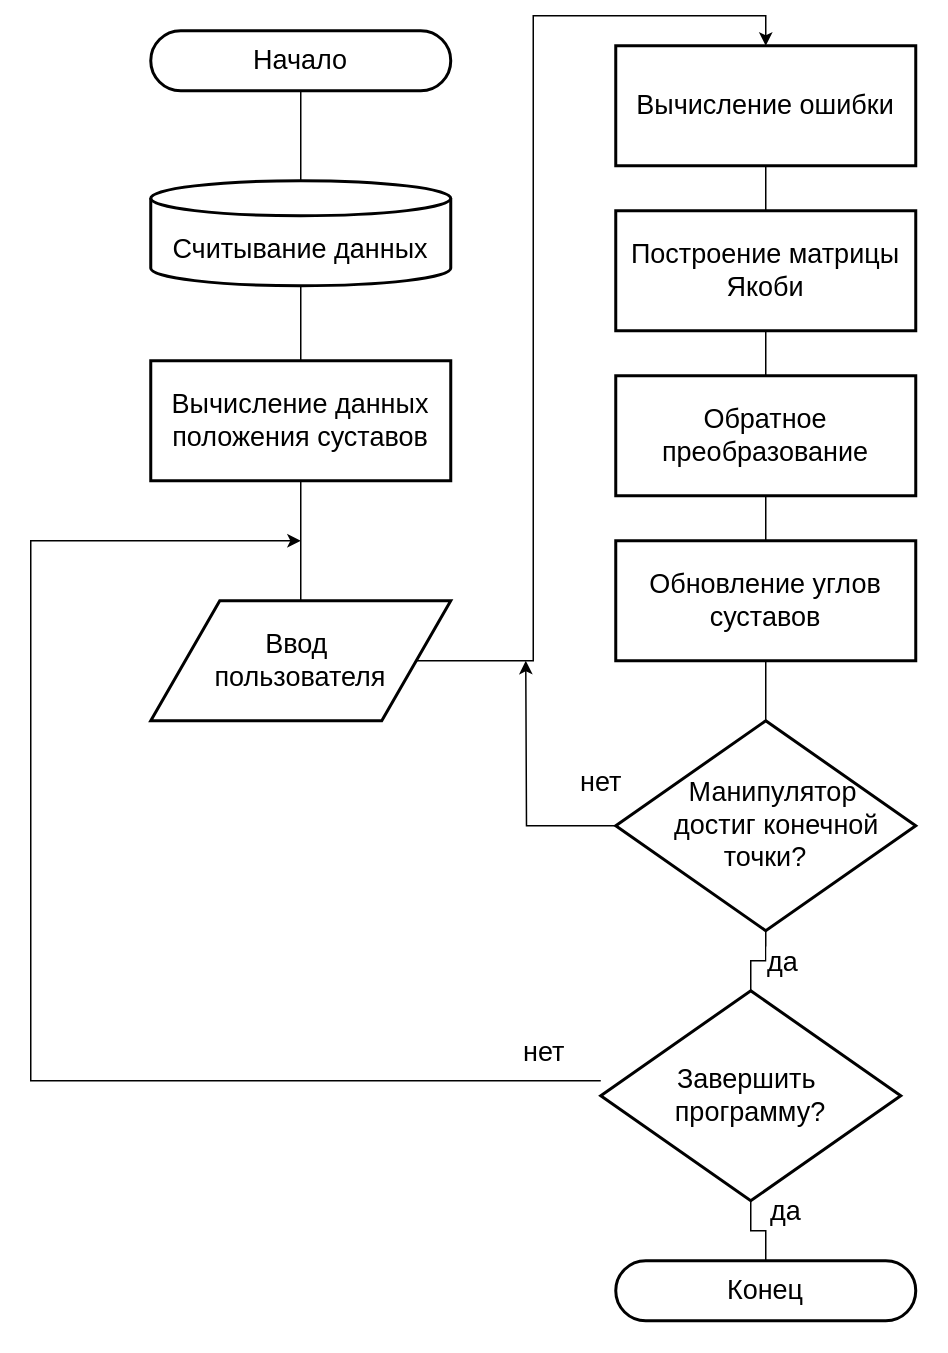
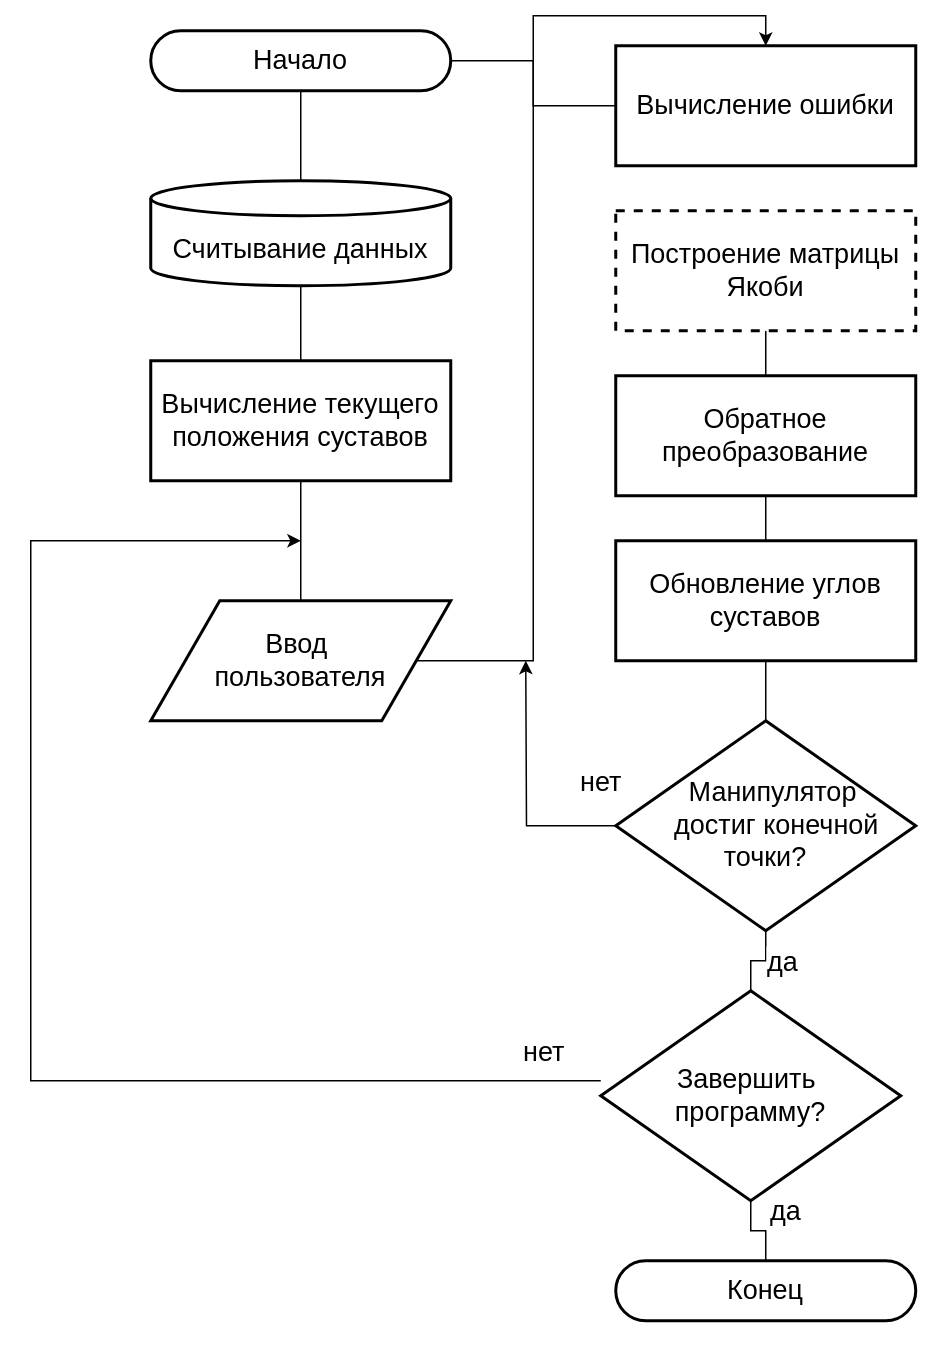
edge "Вычисление ошибки" -- "Построение матрицы Якоби": now "Вычисление ошибки" -- "Начало"
node "Построение матрицы Якоби": style solid -> dashed
node "Вычисление данных положения суставов": label "Вычисление данных положения суставов" -> "Вычисление текущего положения суставов"
